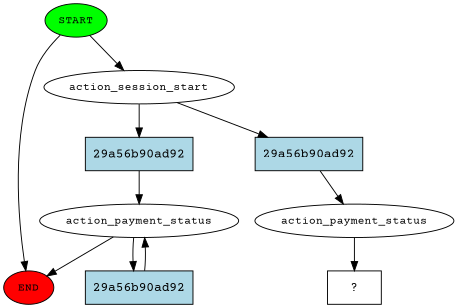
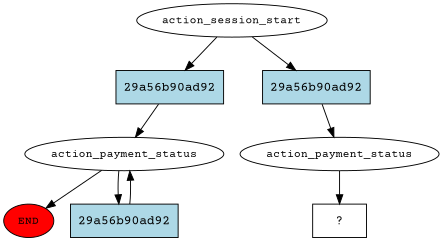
node "START": removed
